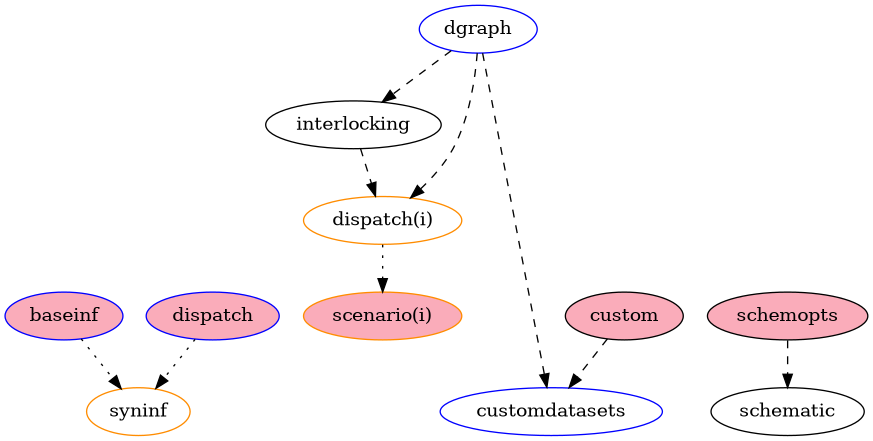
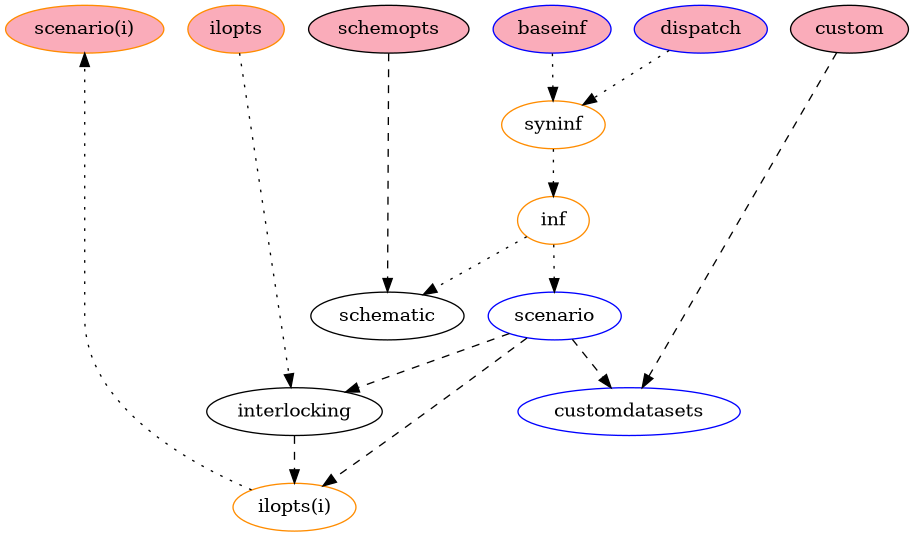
node "ilopts": added
node "dgraph": label "dgraph" -> "scenario"
node "dispatch(i)": label "dispatch(i)" -> "ilopts(i)"
node "inf": added
